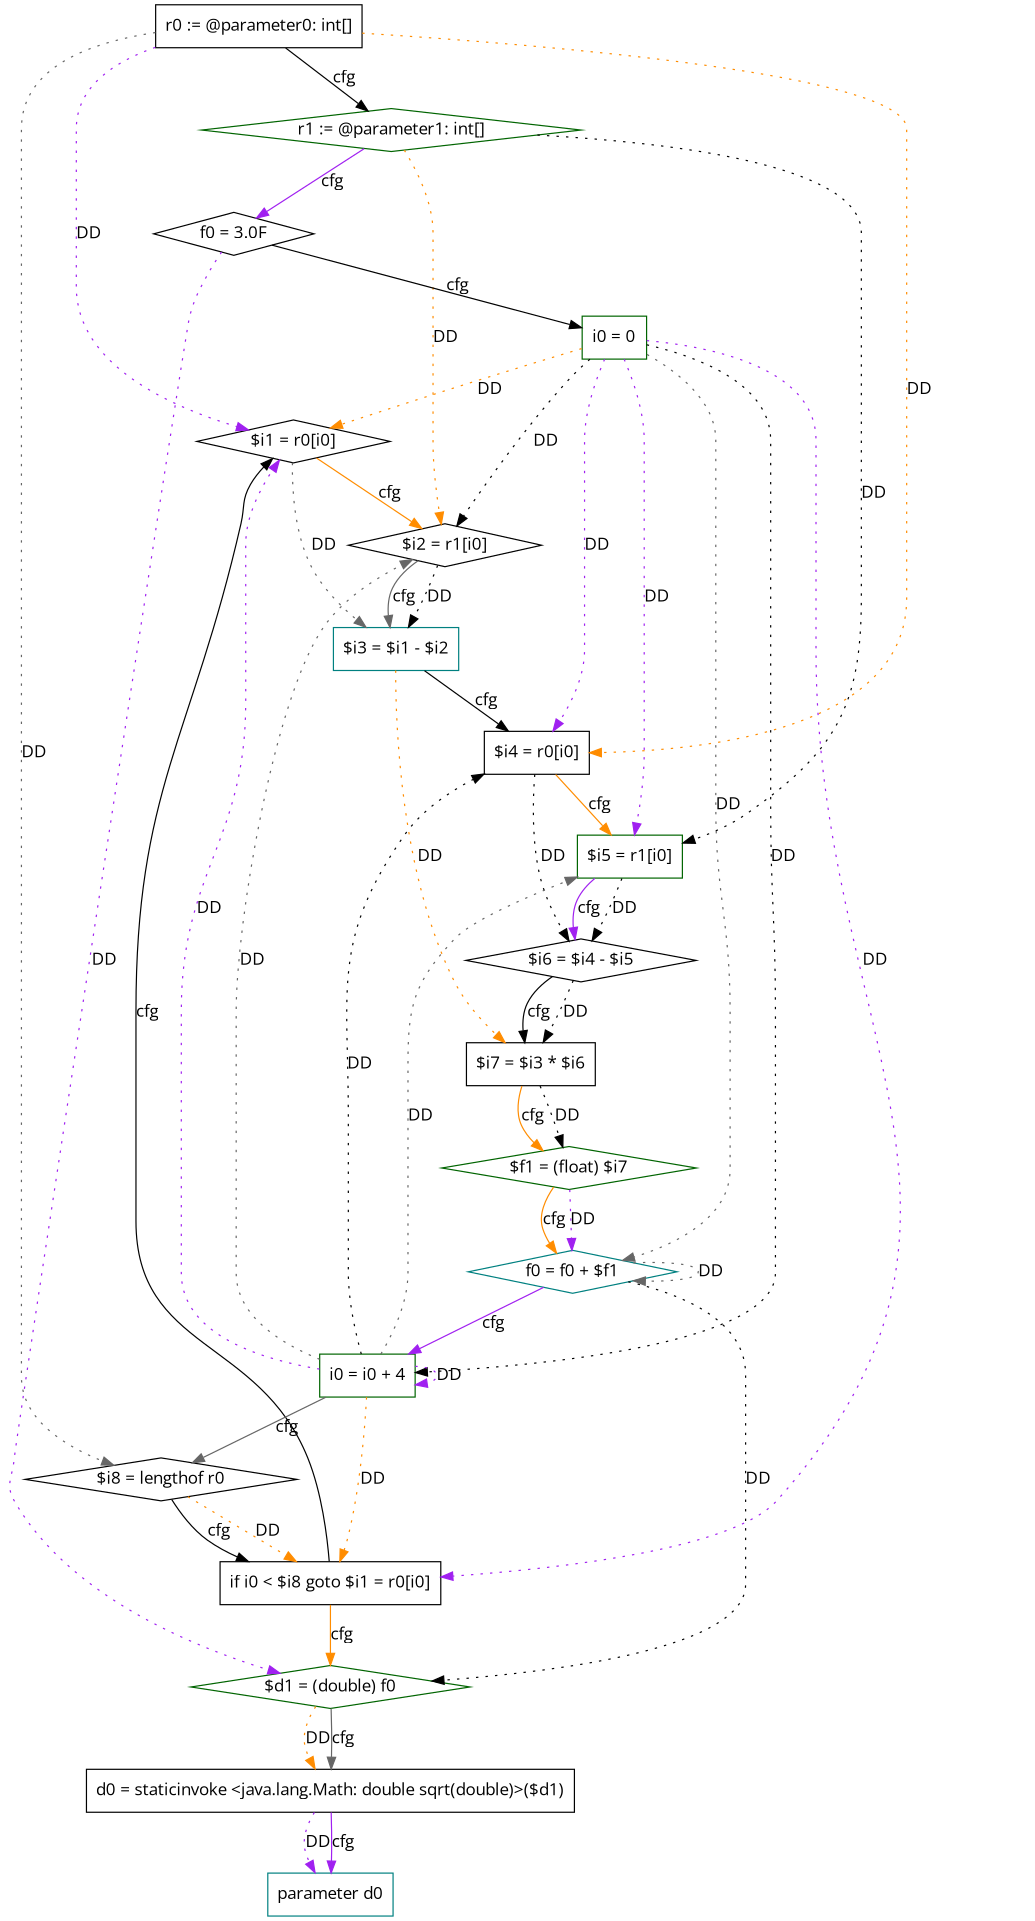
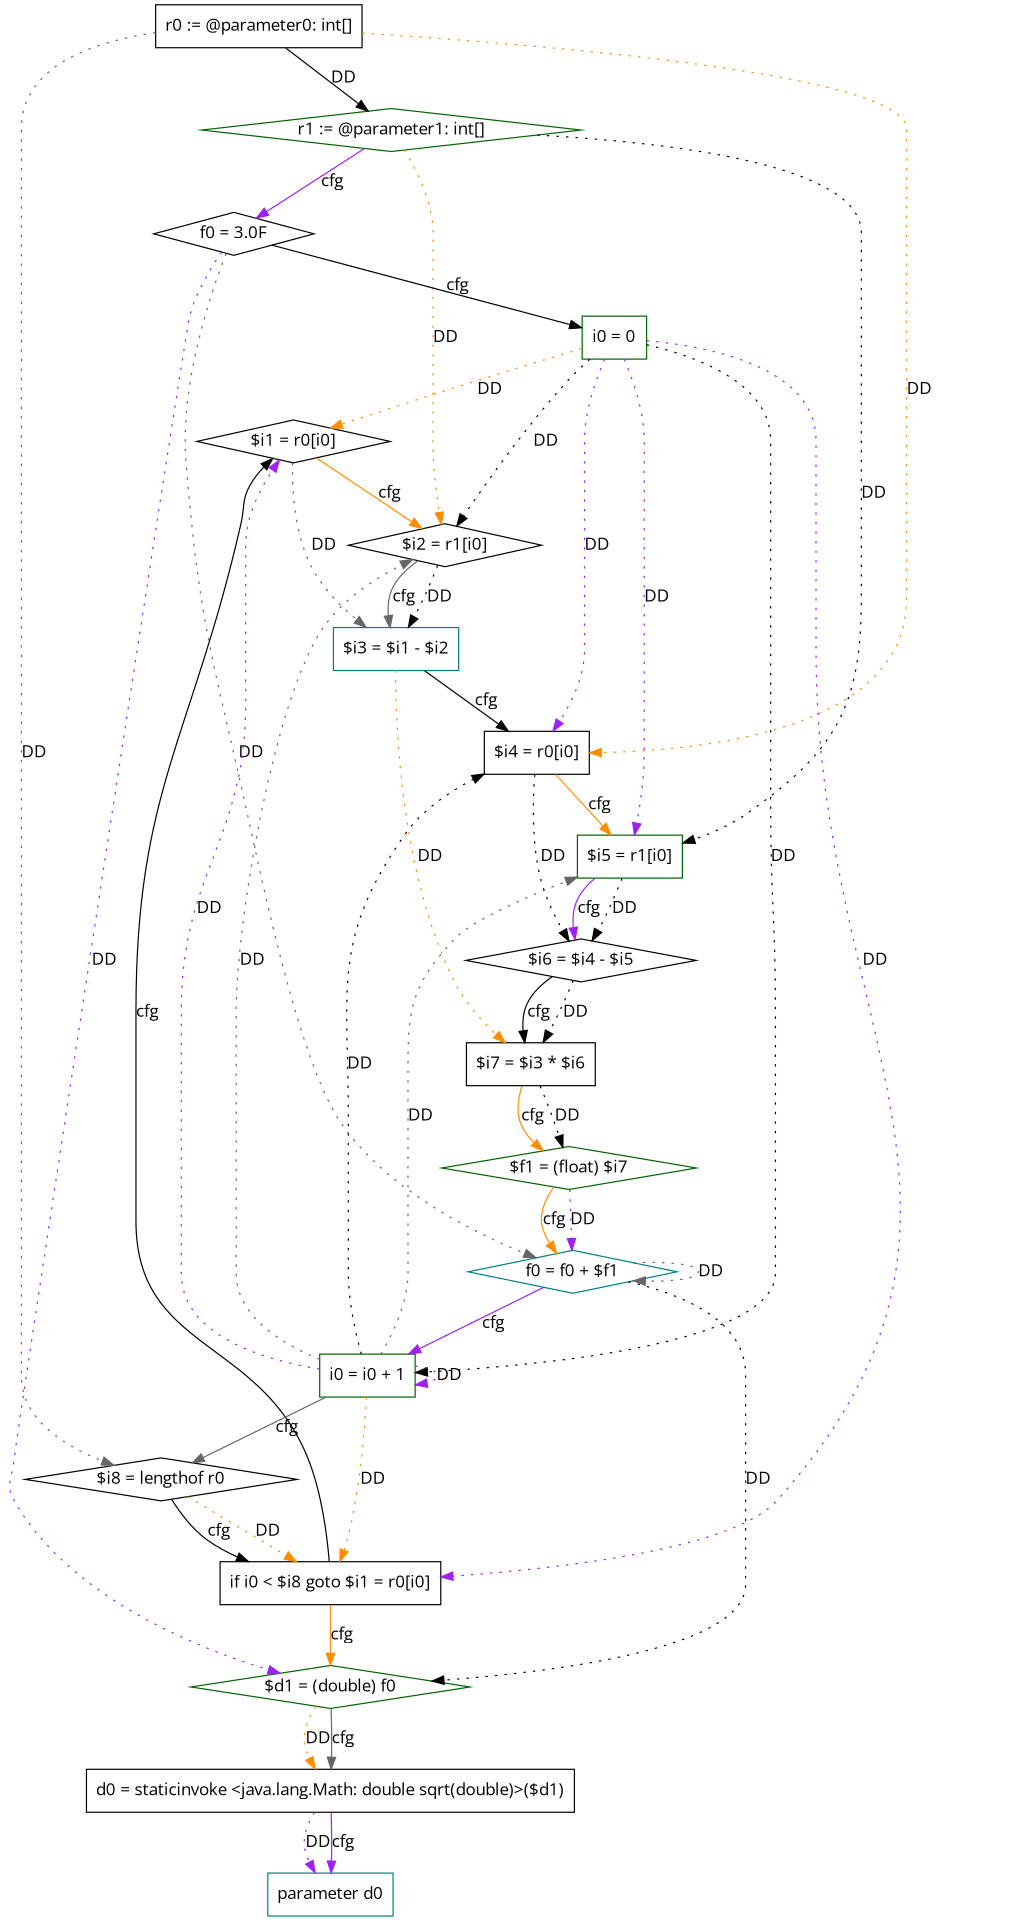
edge "r0 := @parameter0: int[]" -> "r1 := @parameter1: int[]": label "cfg" -> "DD"
edge "r0 := @parameter0: int[]" -> "$i1 = r0[i0]": removed, label "DD"
edge "i0 = 0" -> "f0 = f0 + $f1": now "f0 = 3.0F" -> "f0 = f0 + $f1"
node "i0 = i0 + 4": label "i0 = i0 + 4" -> "i0 = i0 + 1"
